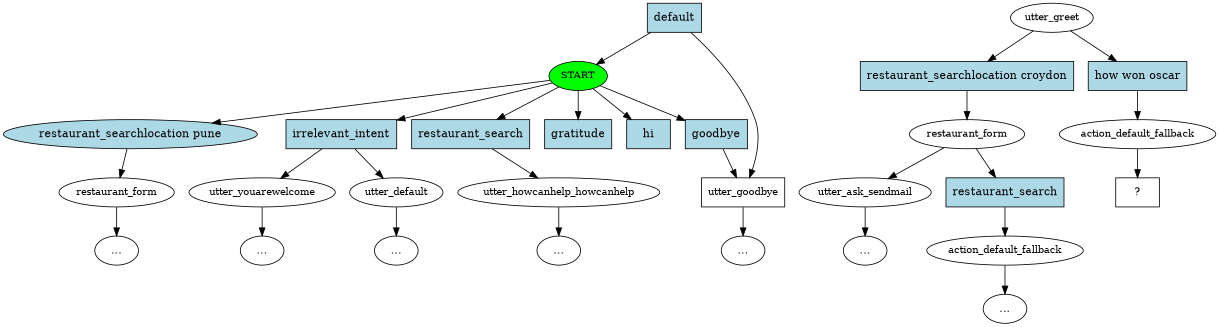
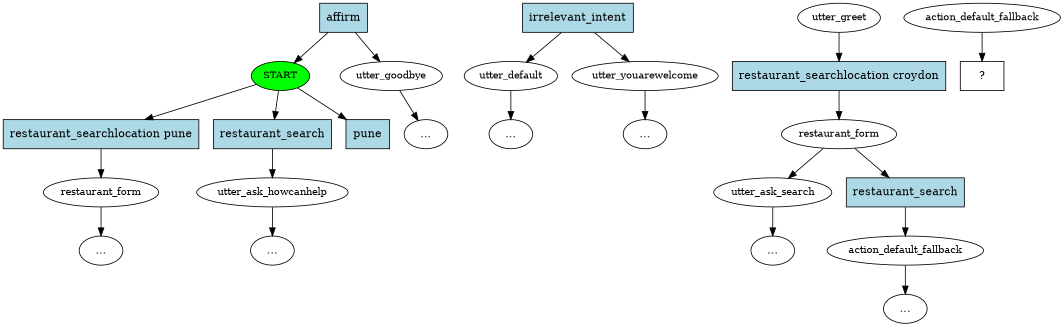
node "default": label "default" -> "affirm"
node "how won oscar": removed
edge "START" -> "irrelevant_intent": removed
node "restaurant_searchlocation pune": shape ellipse -> box
node "gratitude": label "gratitude" -> "pune"
node "hi": removed
node "goodbye": removed
node "utter_howcanhelp_howcanhelp": label "utter_howcanhelp_howcanhelp" -> "utter_ask_howcanhelp"
node "utter_goodbye": shape box -> ellipse
node "utter_ask_sendmail": label "utter_ask_sendmail" -> "utter_ask_search"
